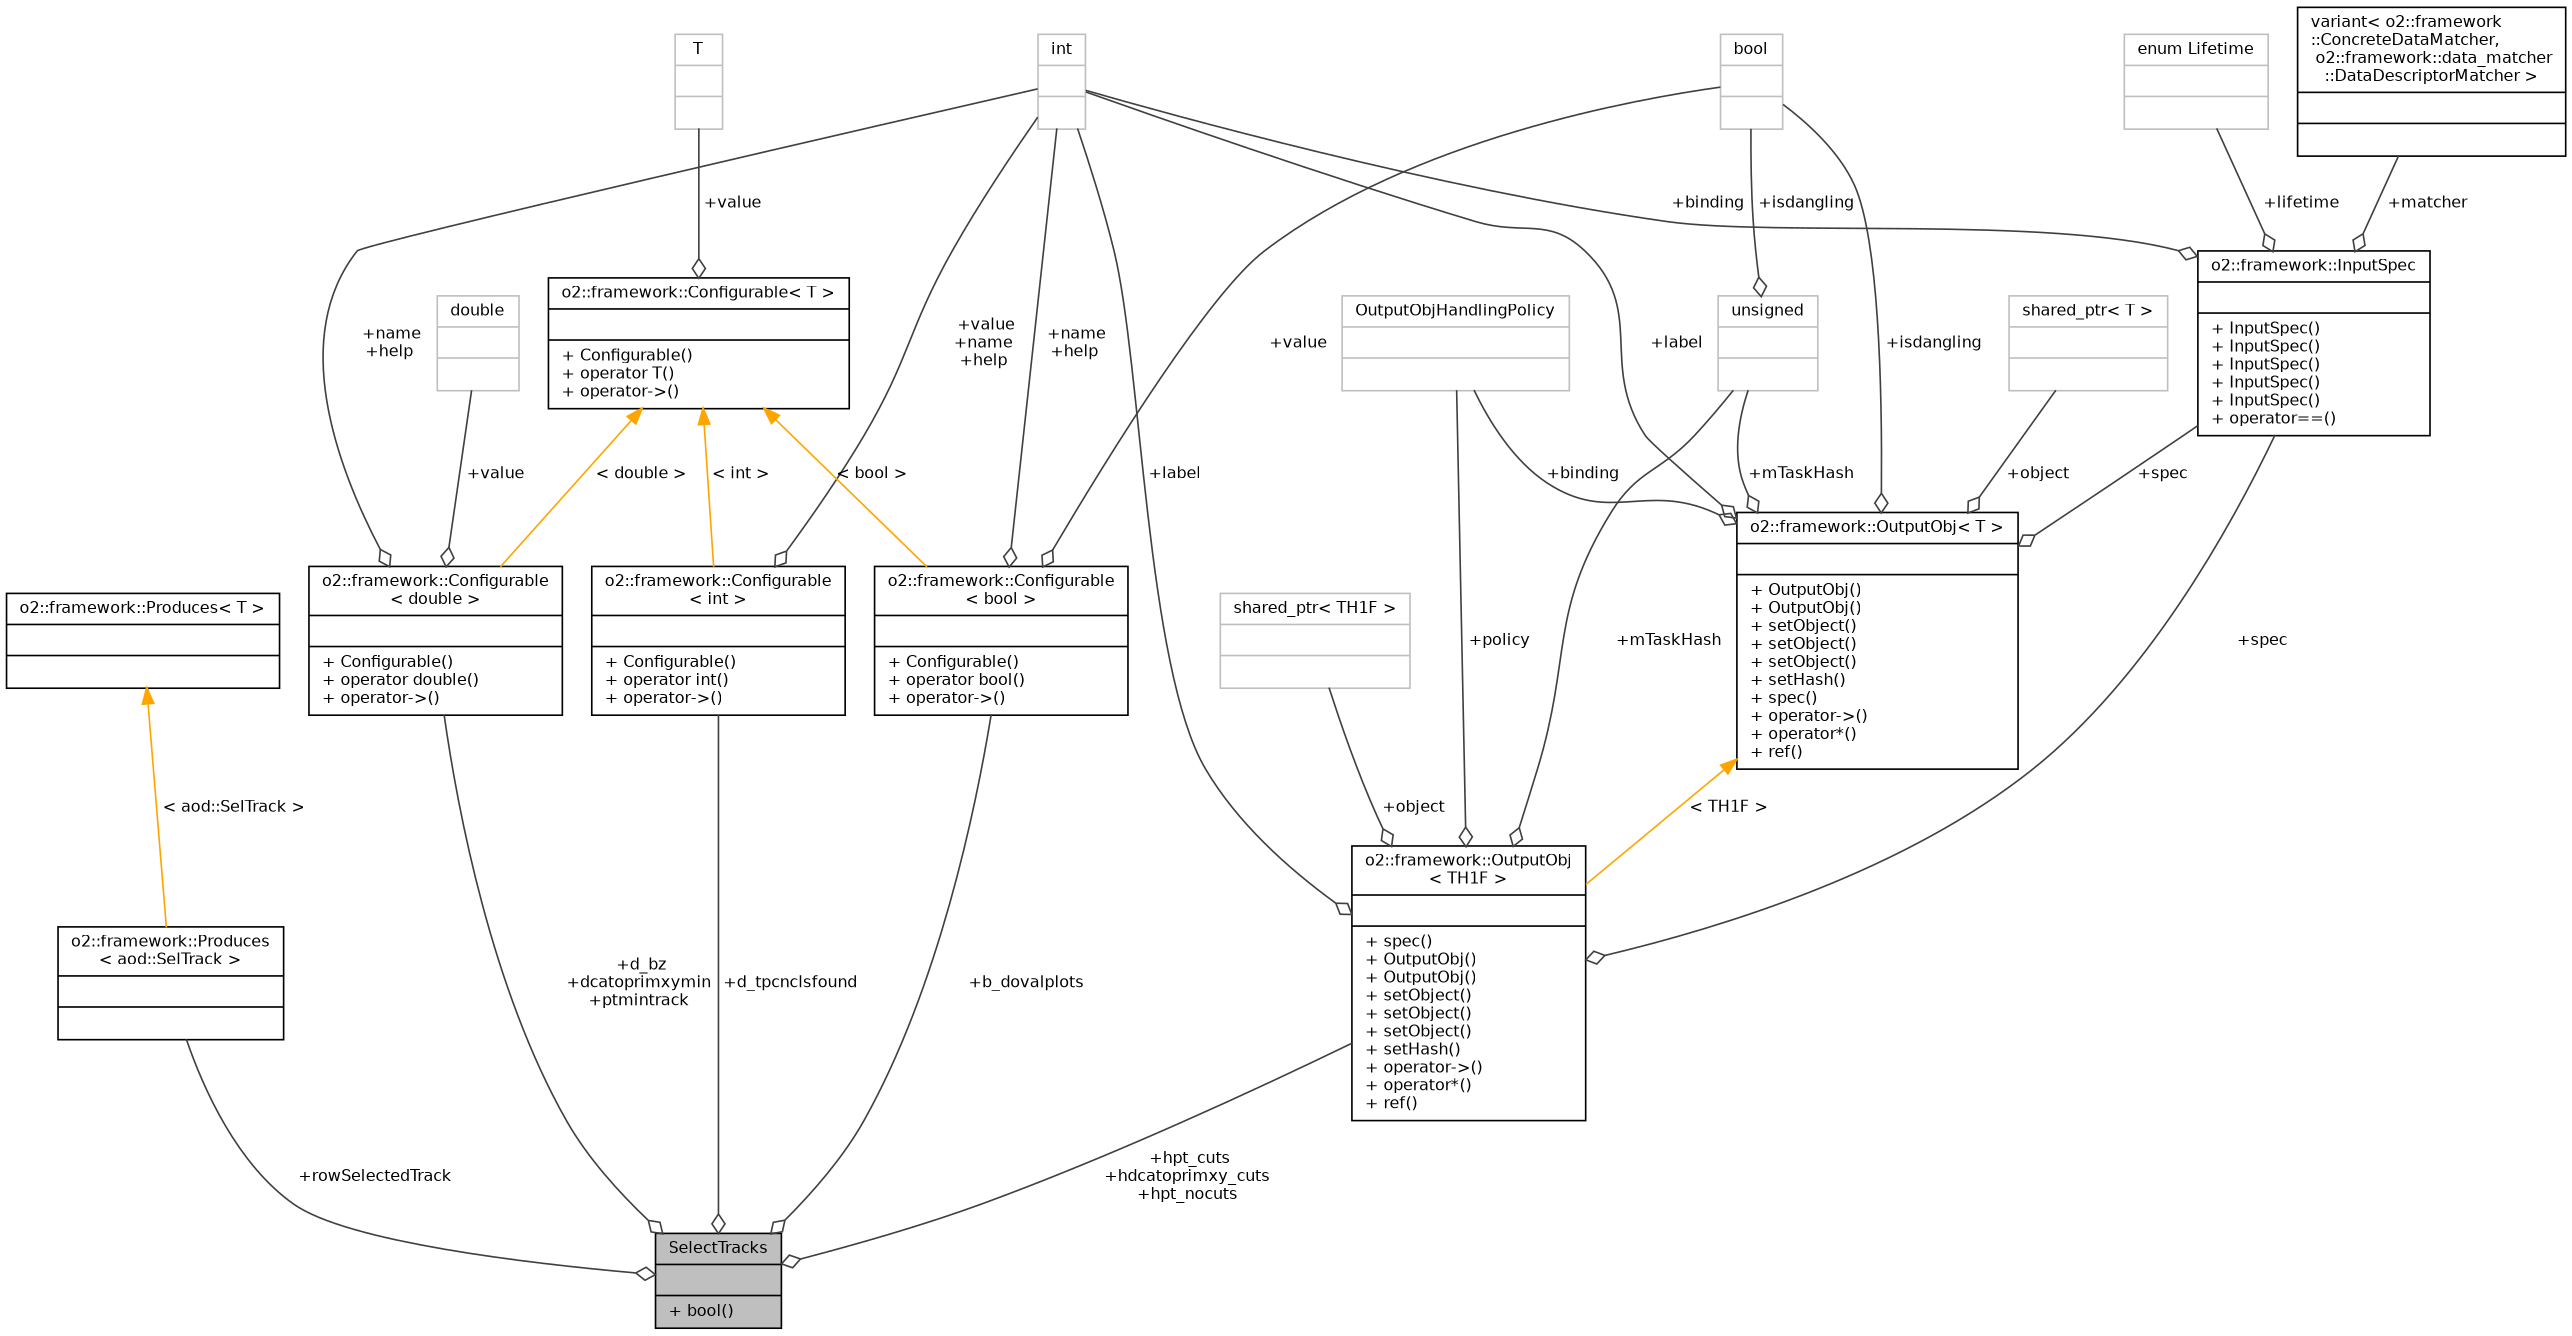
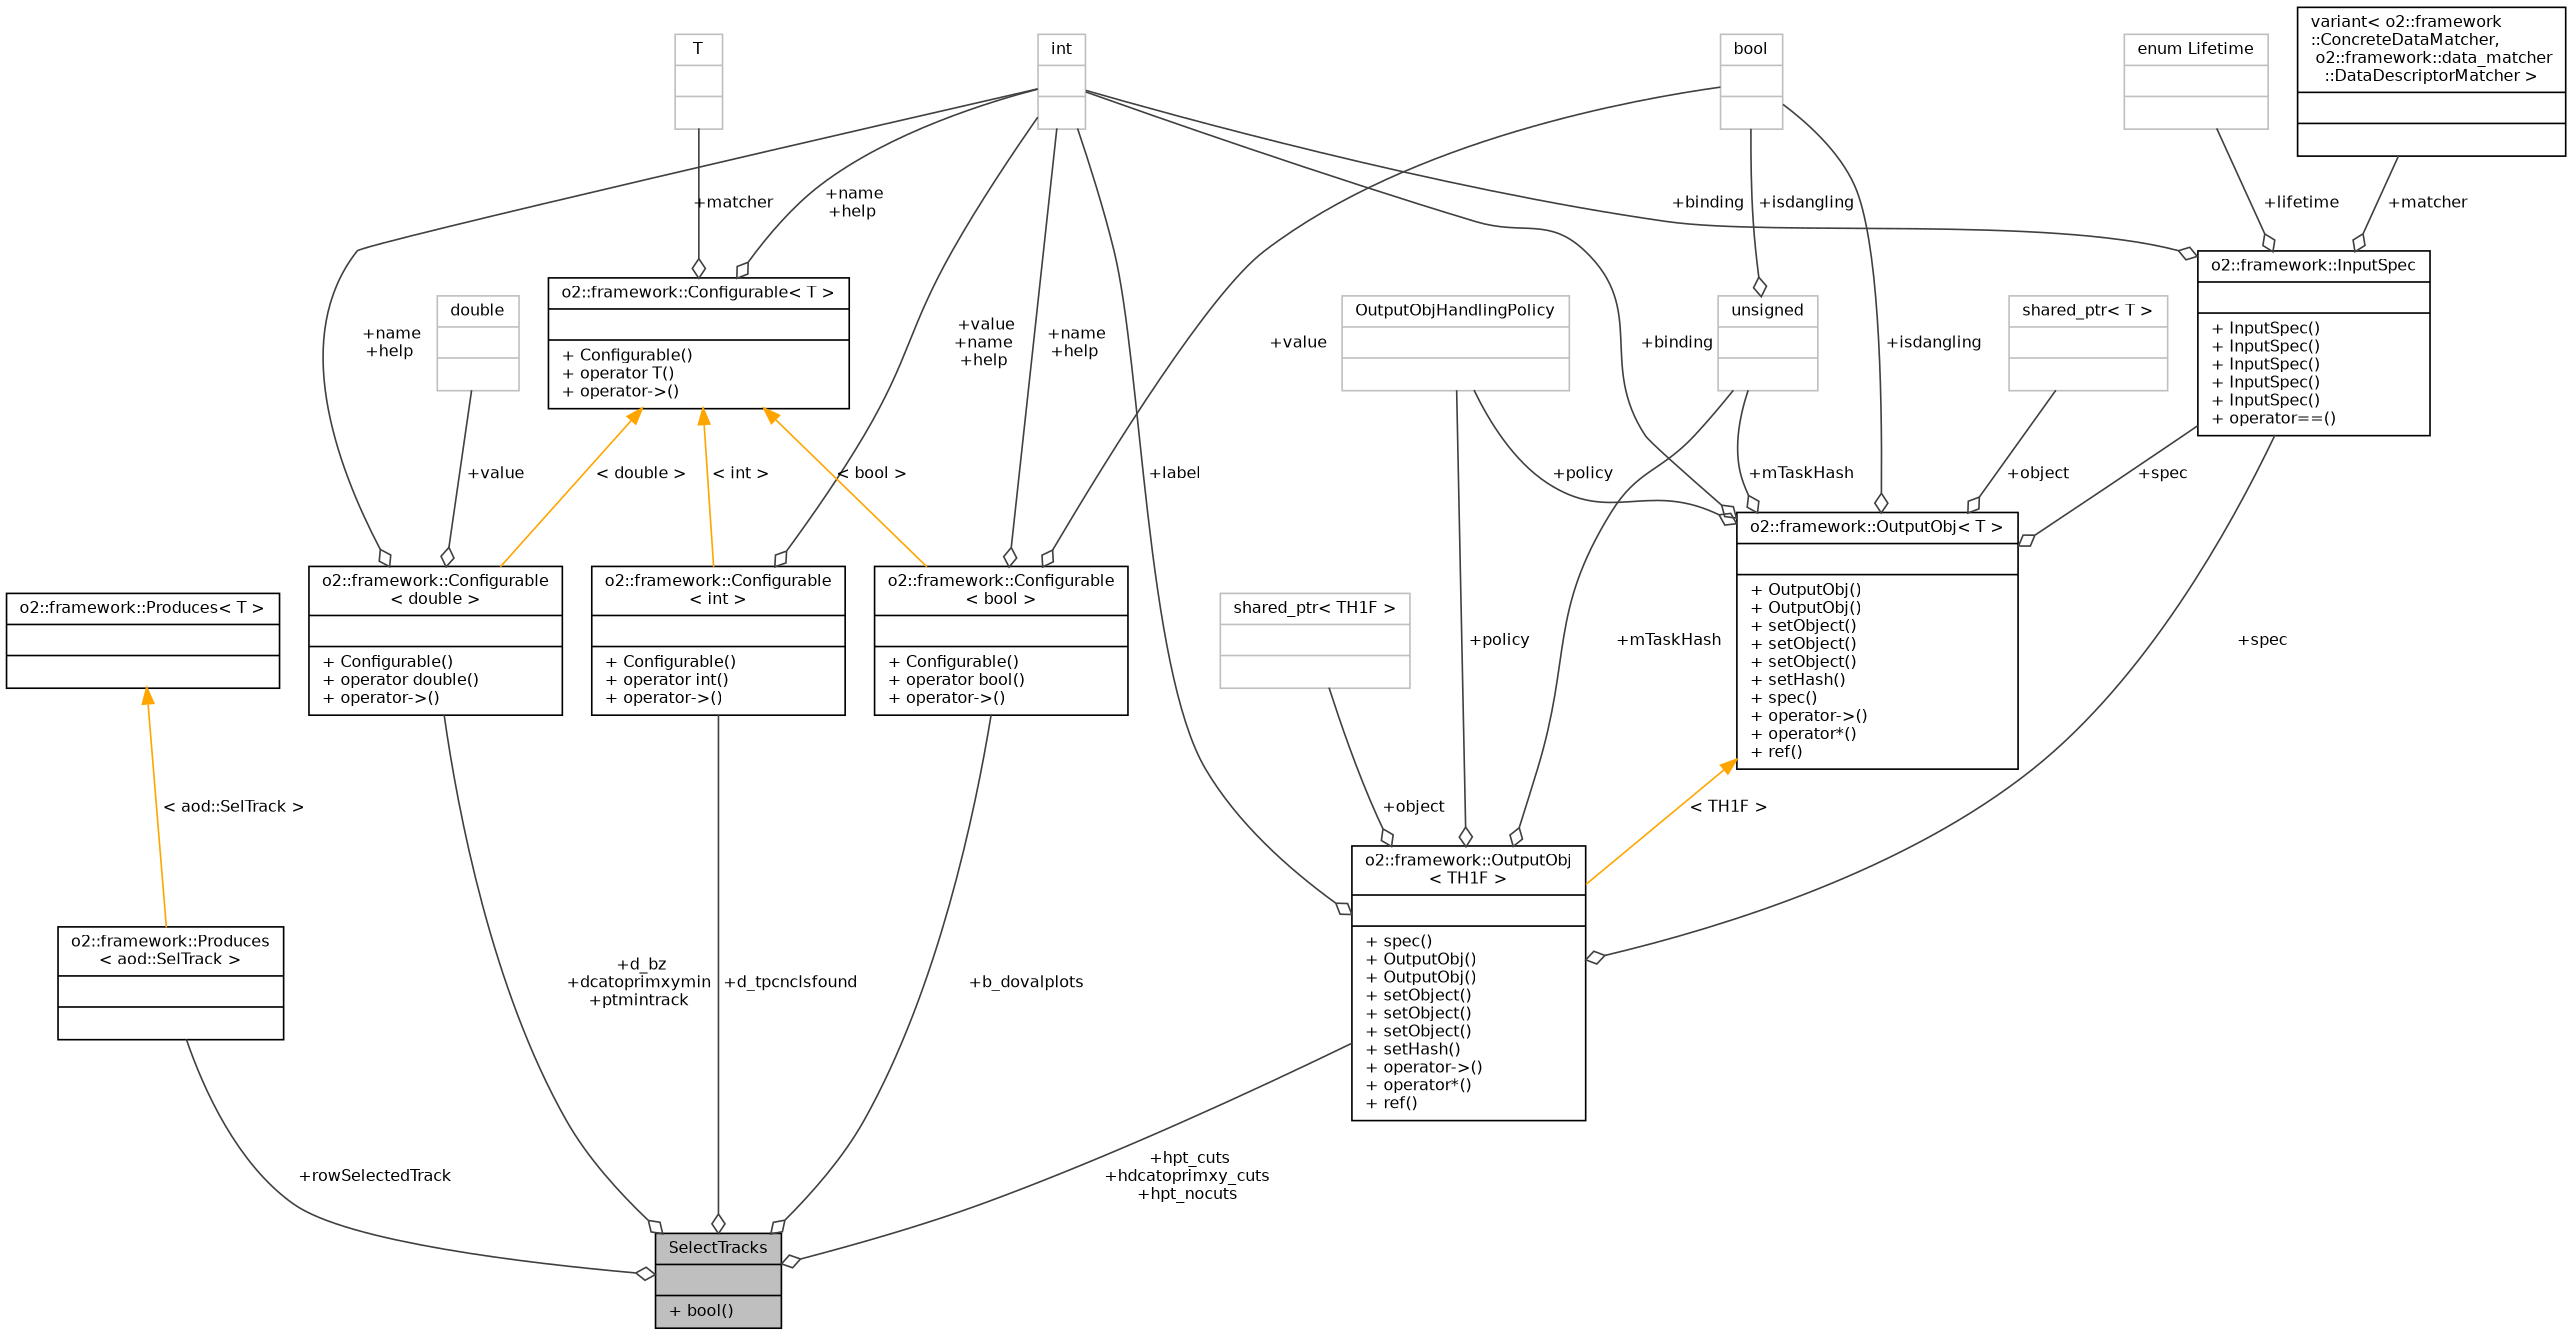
edge "int" -> "o2::framework::Configurable< T >": added, label "+name +help"
edge "T" -> "o2::framework::Configurable< T >": label " +value" -> " +matcher"
edge "int" -> "o2::framework::OutputObj< T >": label " +label" -> " +binding"
edge "OutputObjHandlingPolicy" -> "o2::framework::OutputObj< T >": label " +binding" -> " +policy"
